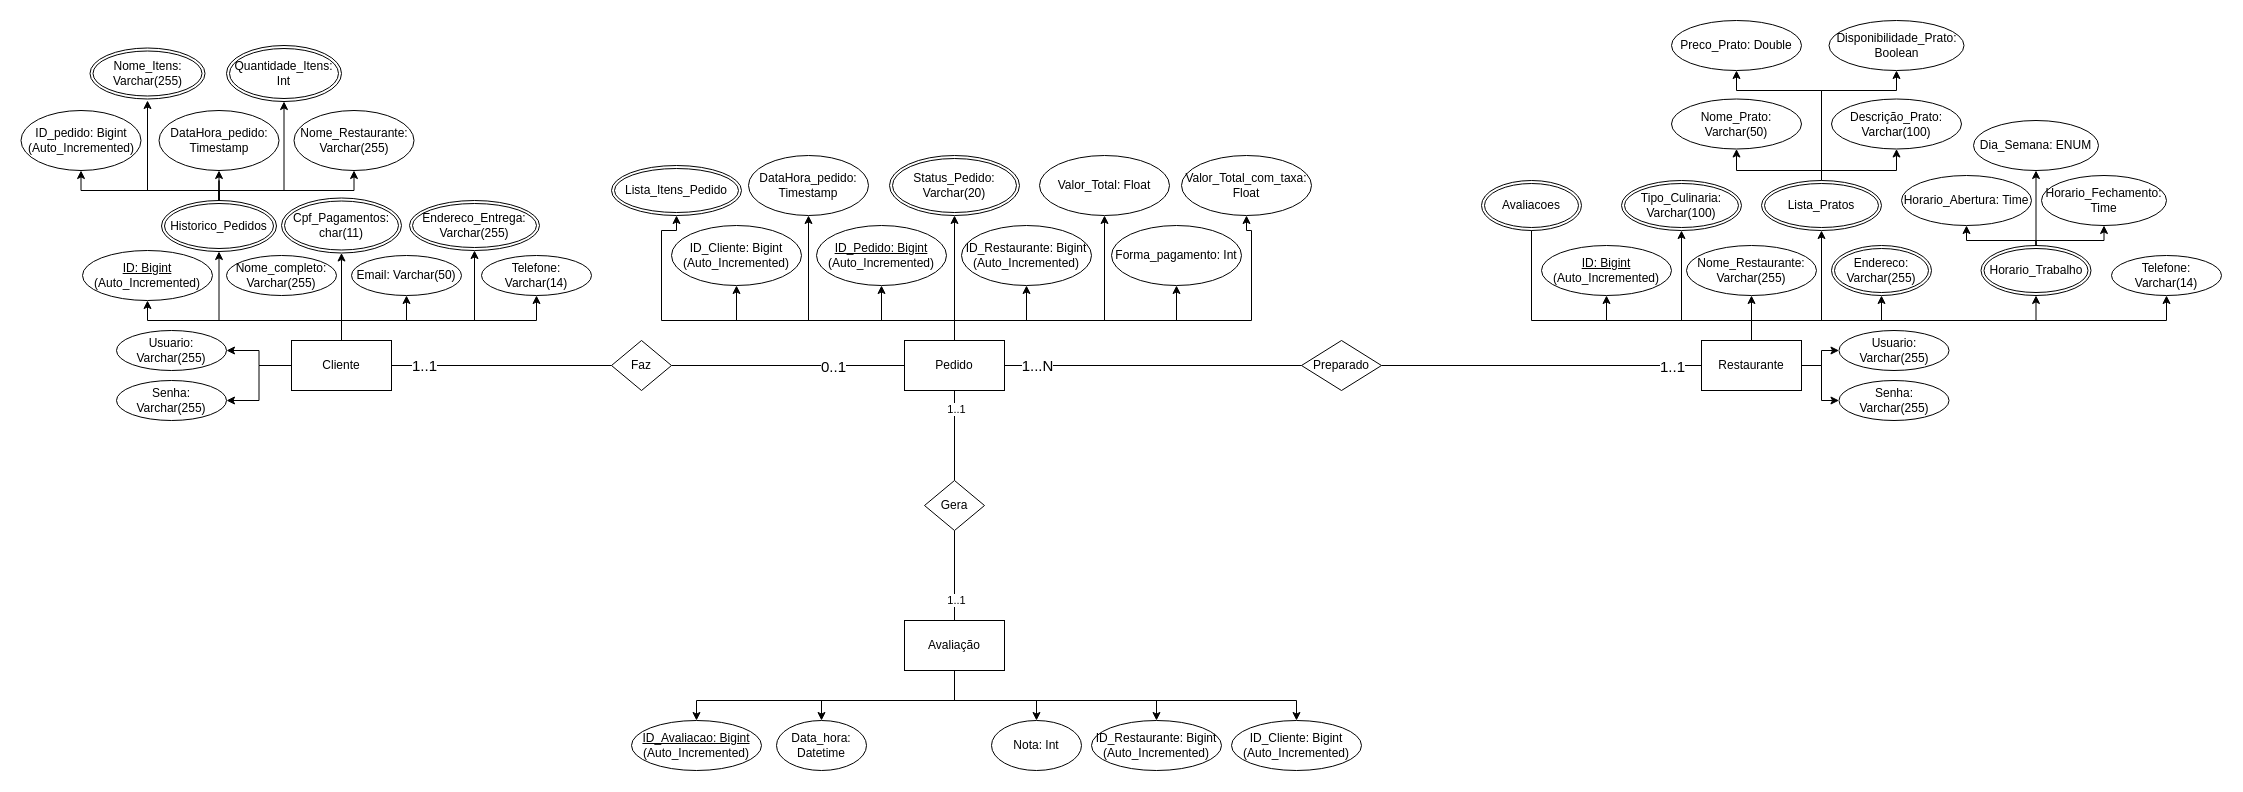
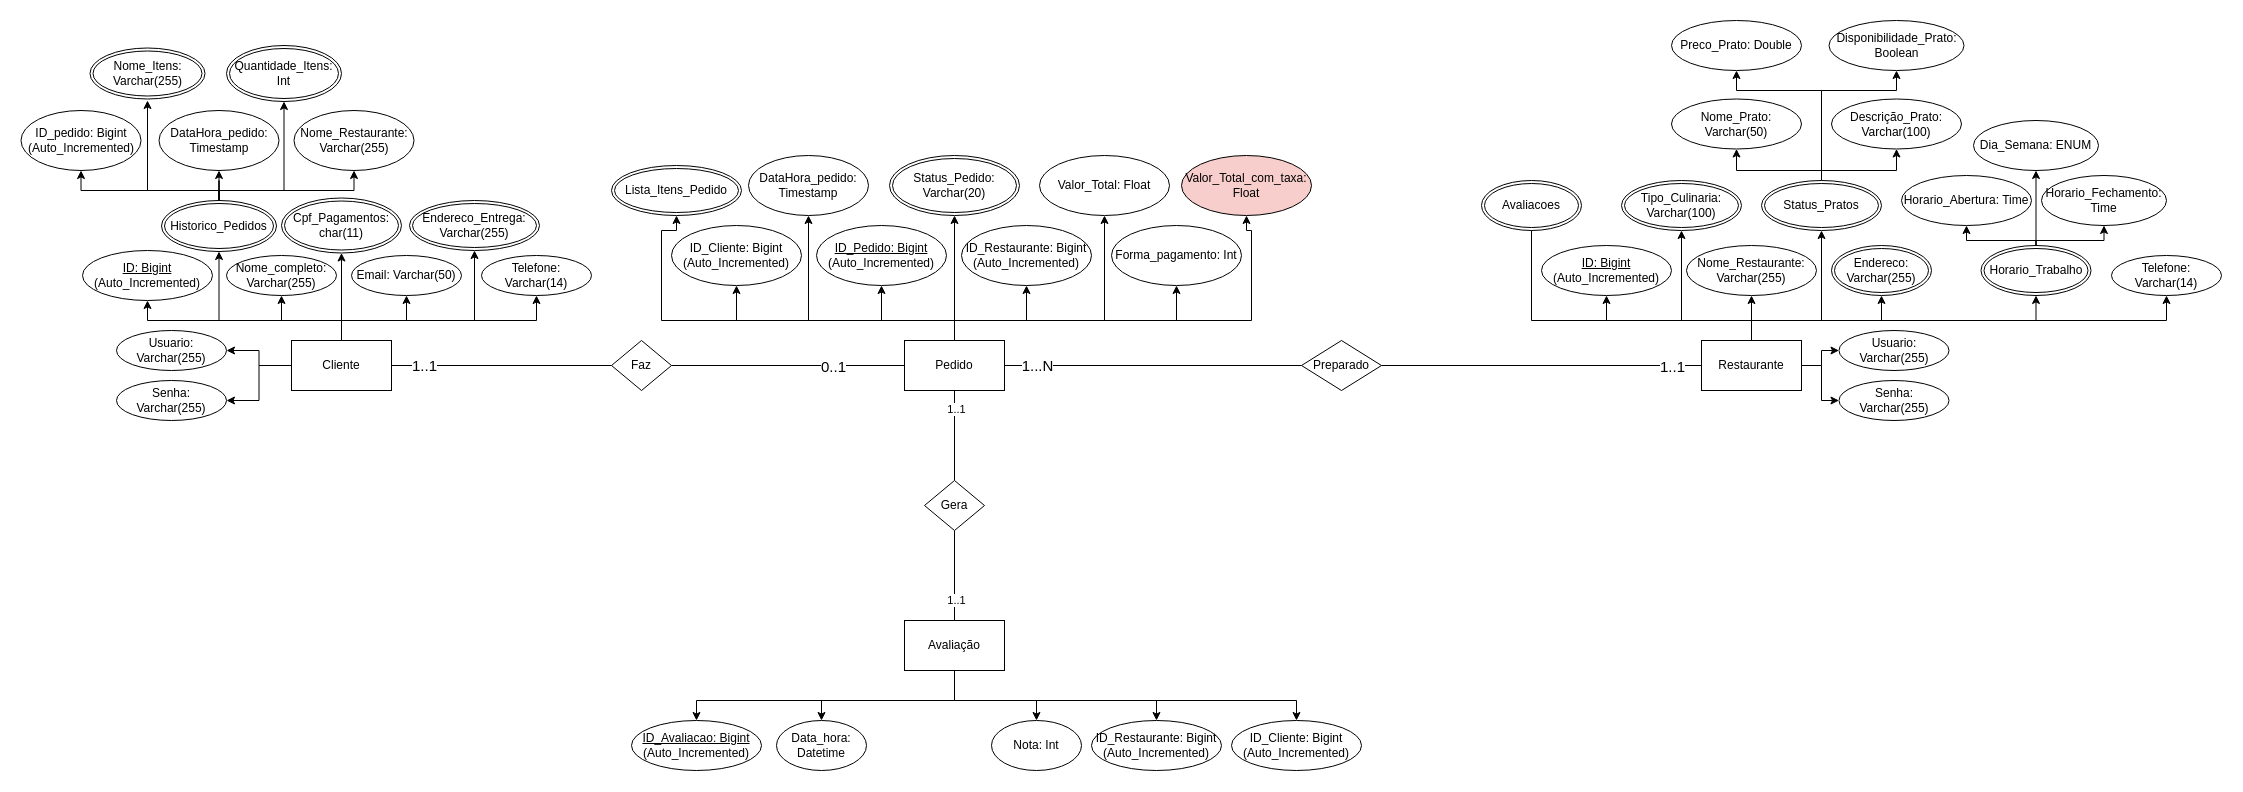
node "Valor_Total_com_taxa: Float": fillcolor #ffffff -> #f8cecc
node "Lista_Pratos": label "Lista_Pratos" -> "Status_Pratos"
edge "Cliente" -> "Nome_completo: Varchar(255)": added
